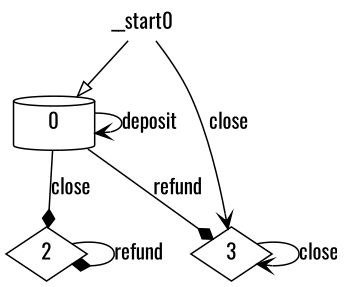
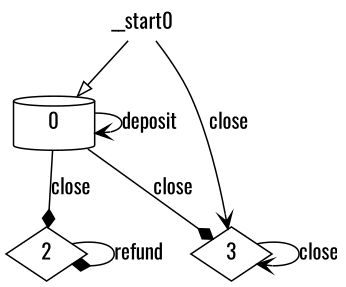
edge "0" -> "3": label "refund" -> "close"
